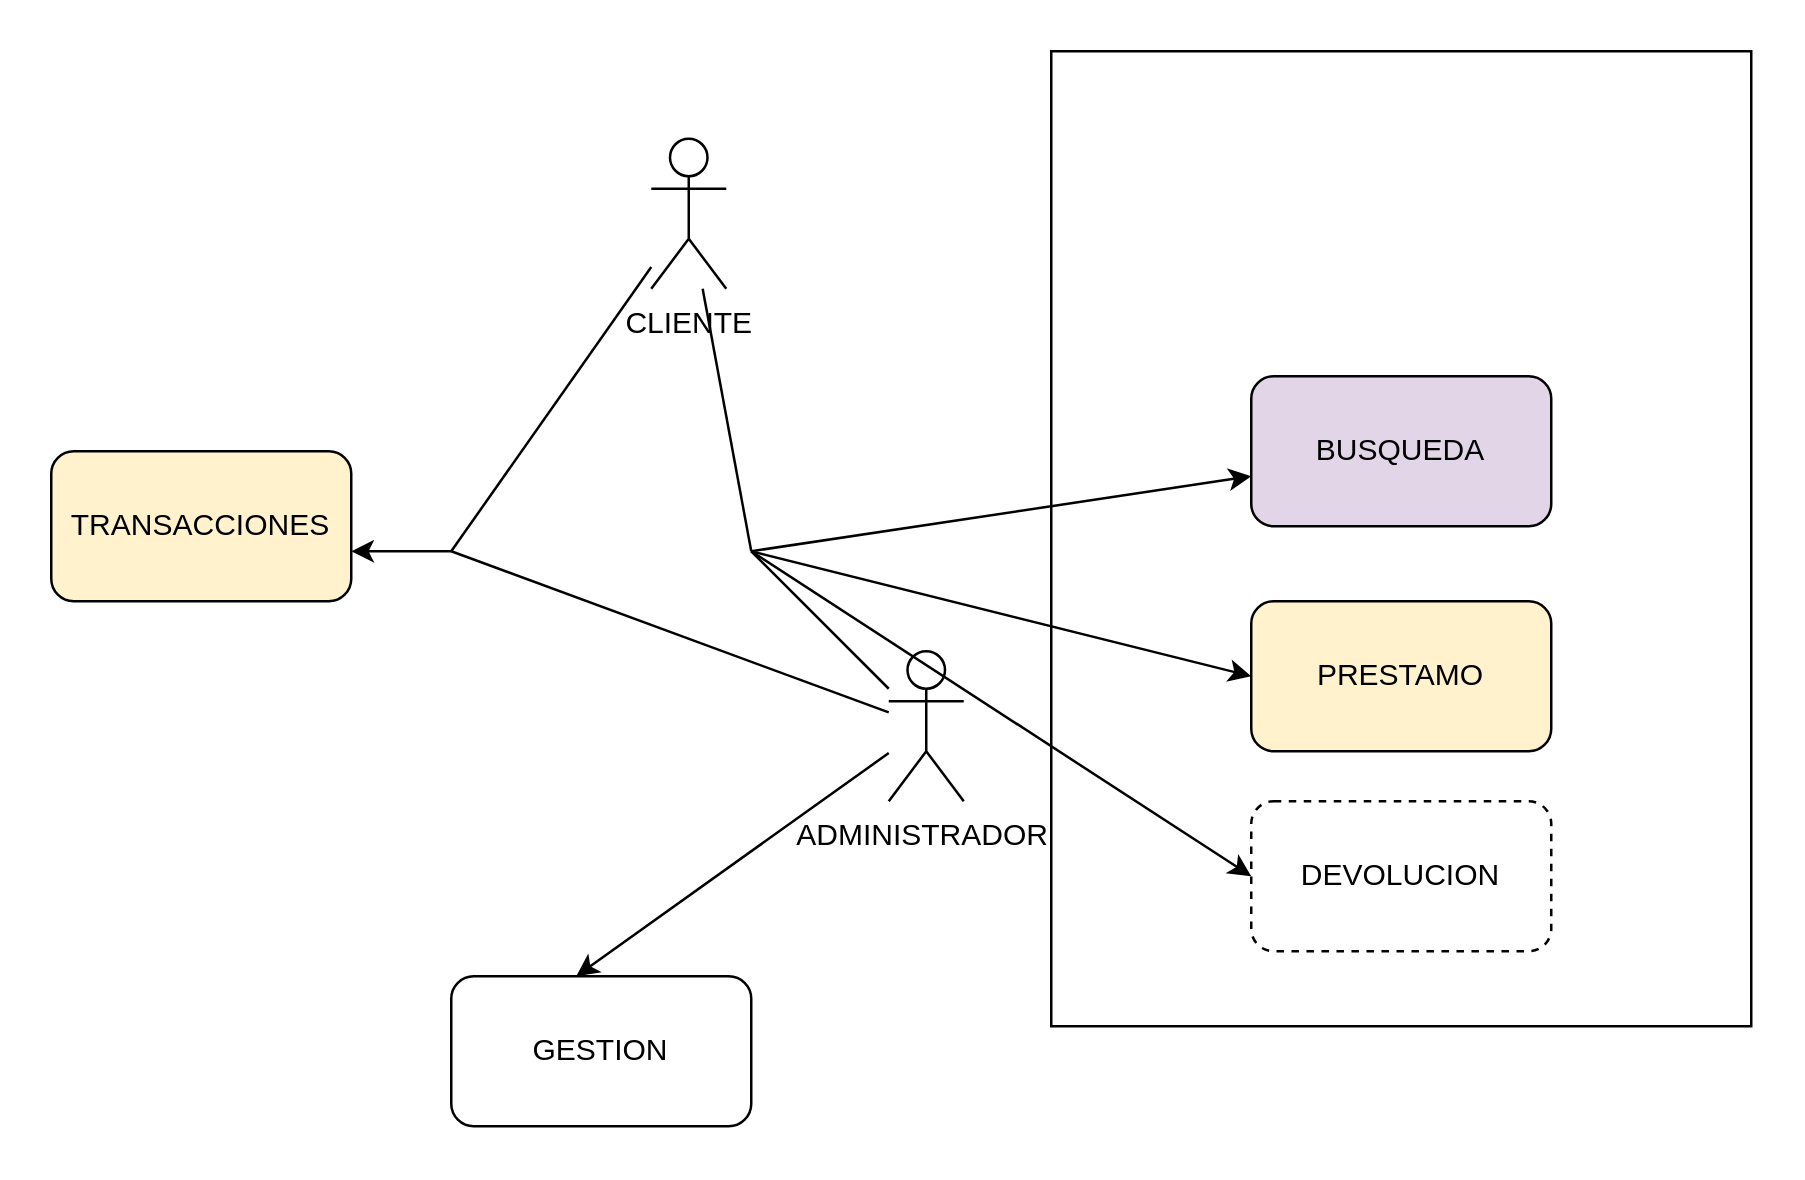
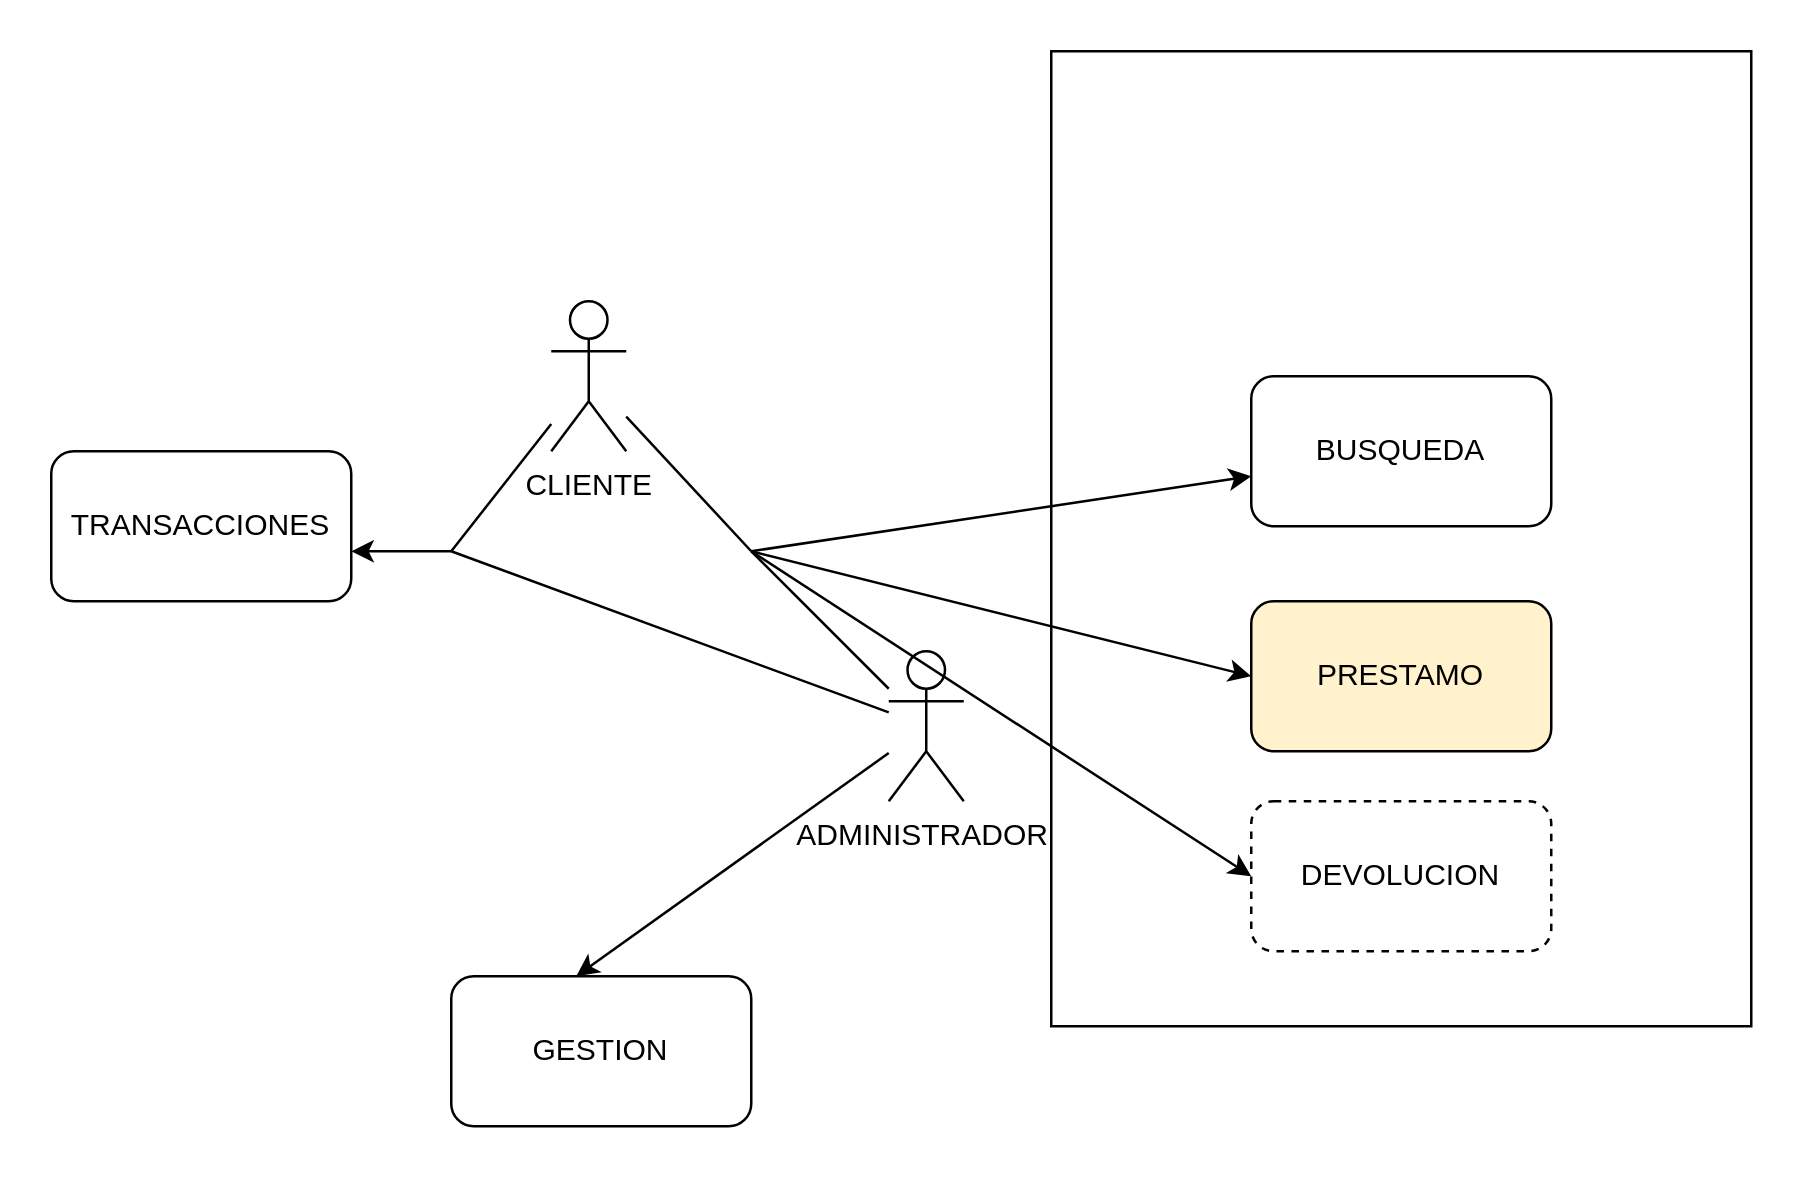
node "CLIENTE": moved (689, 214) -> (589, 376)
node "BUSQUEDA": fillcolor #e1d5e7 -> #ffffff
node "TRANSACCIONES": fillcolor #fff2cc -> #ffffff
